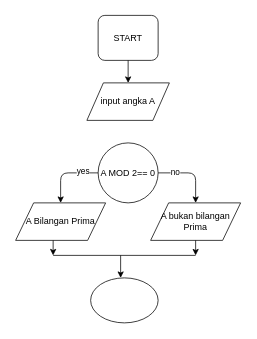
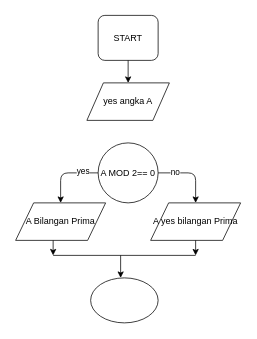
node "input angka A": label "input angka A" -> "yes angka A"
node "A bukan bilangan Prima": label "A bukan bilangan Prima" -> "A yes bilangan Prima"
